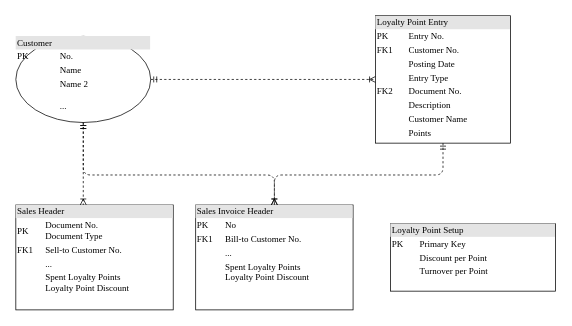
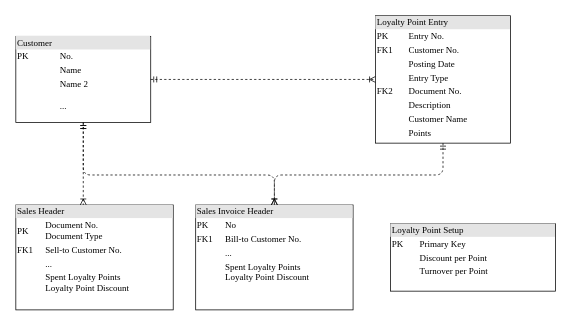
node "Customer PK No. Name Name 2 ...": shape ellipse -> rectangle
